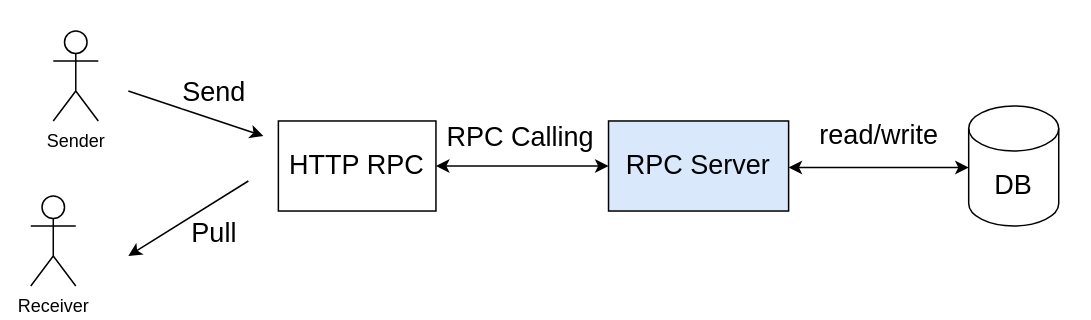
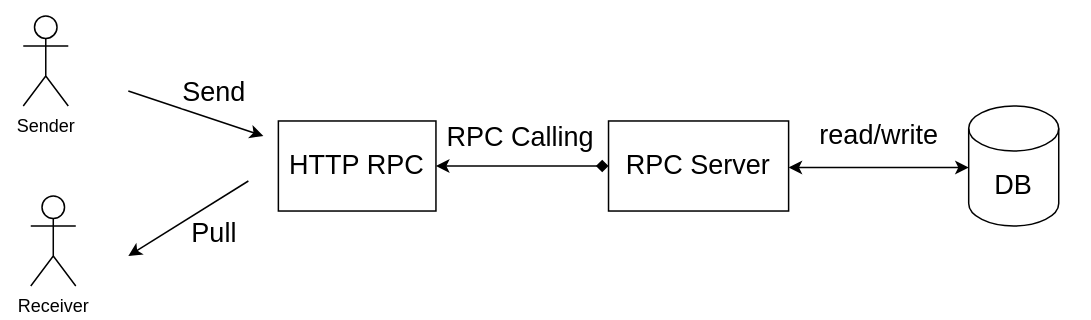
node "Sender": moved (76, 76) -> (46, 61)
edge "HTTP RPC" -- "RPC Server": arrowhead classic -> diamond
node "RPC Server": fillcolor #dae8fc -> #ffffff
